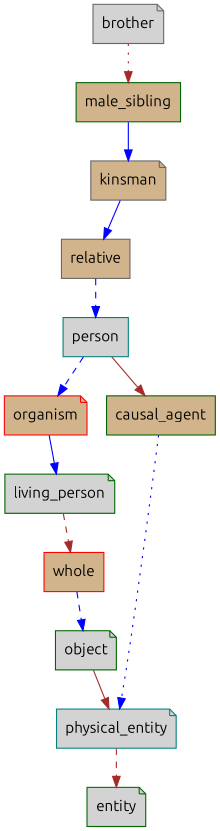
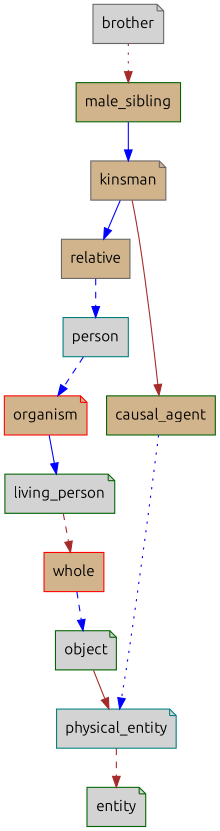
edge "person" -> "causal_agent": now "kinsman" -> "causal_agent"
